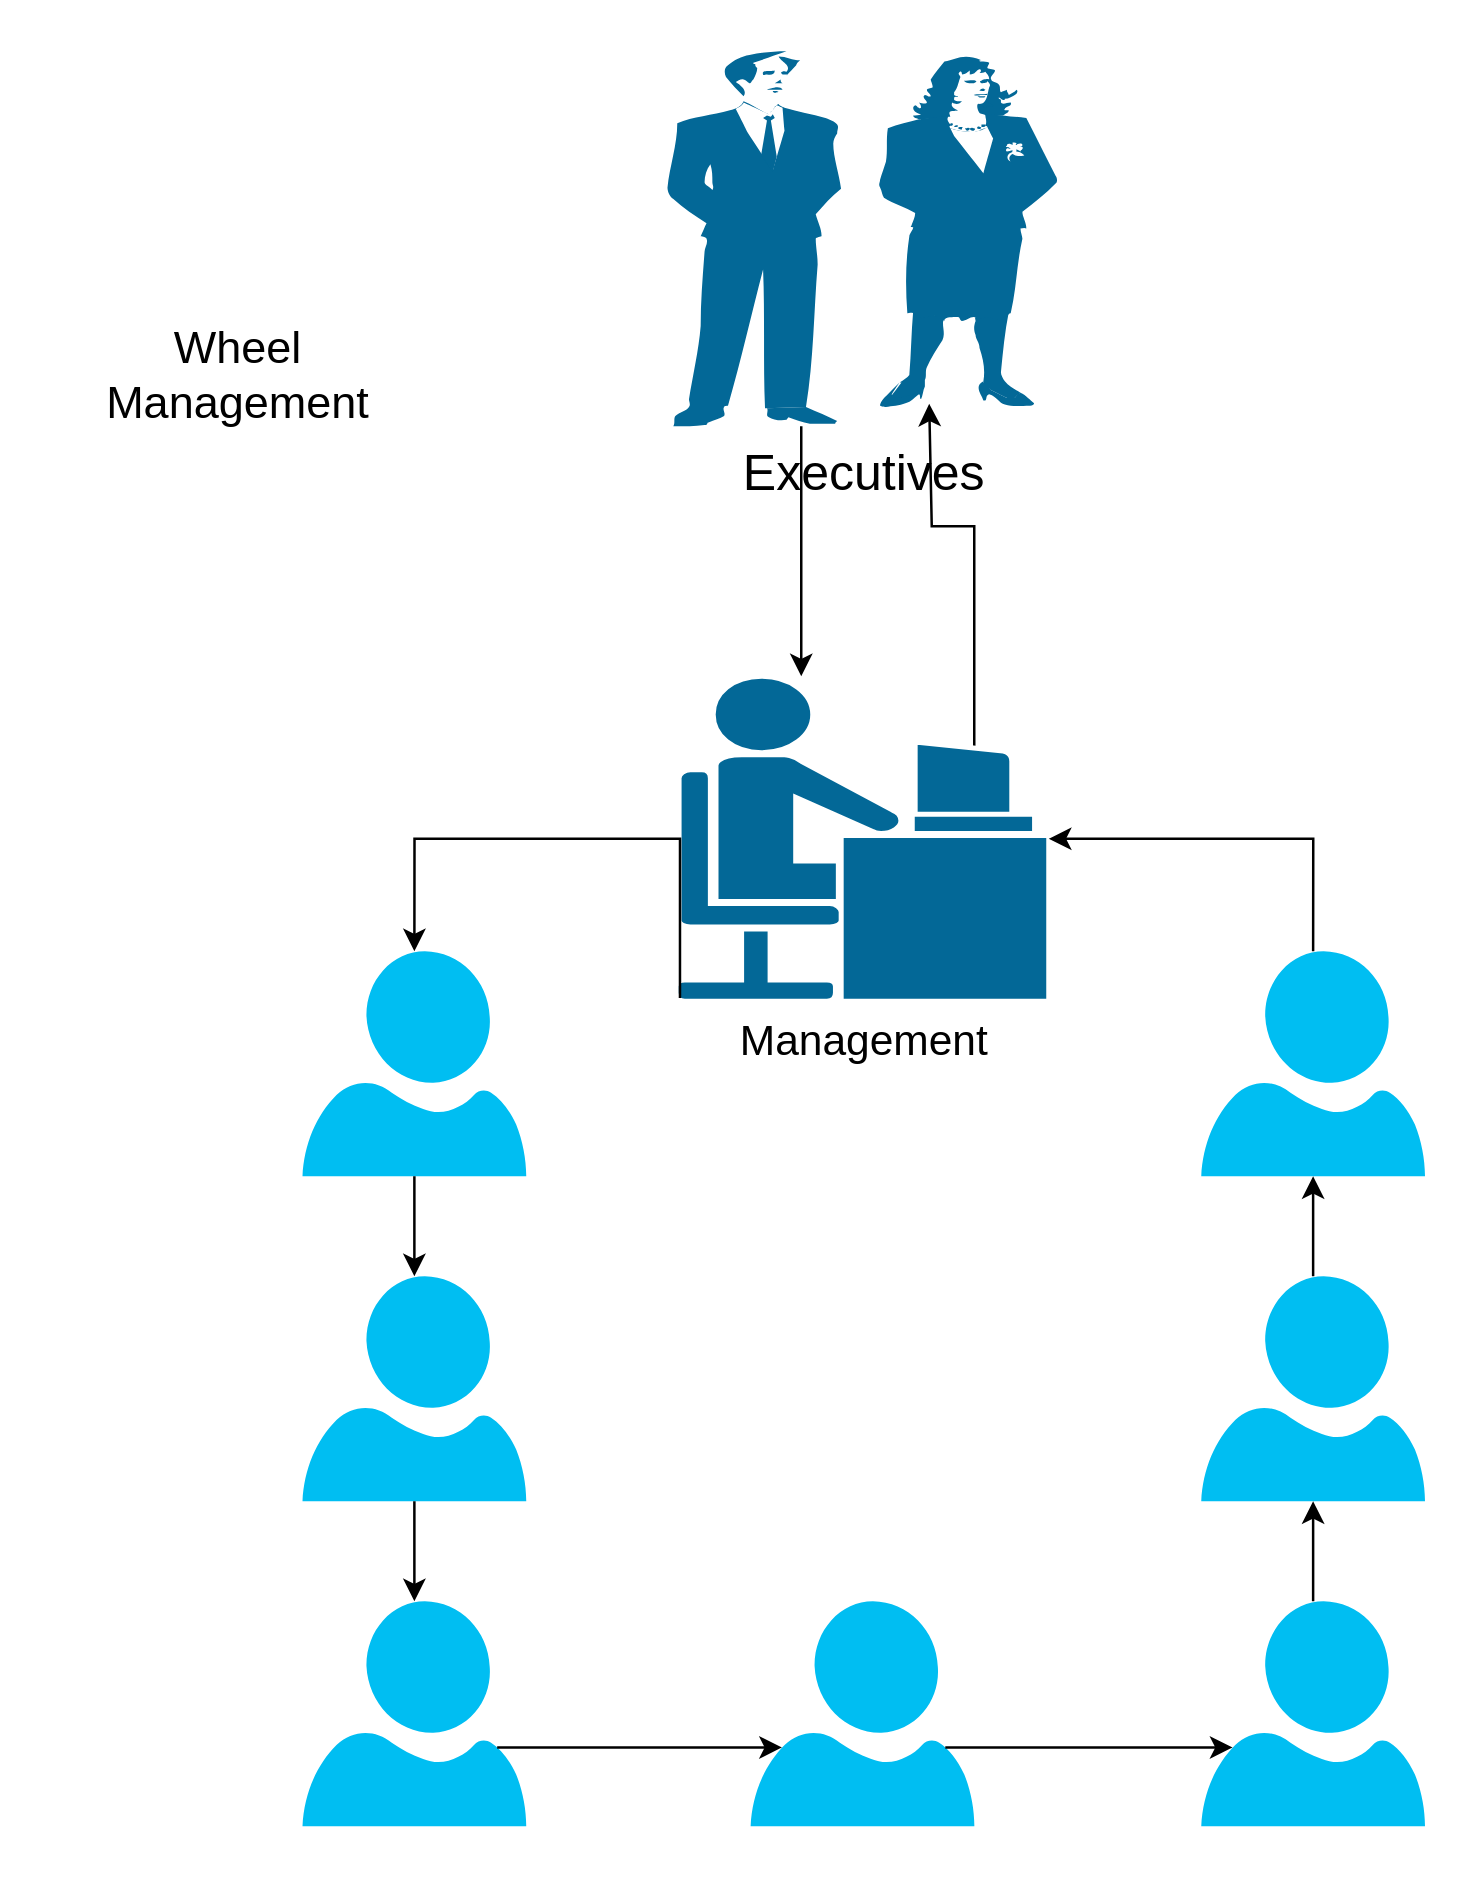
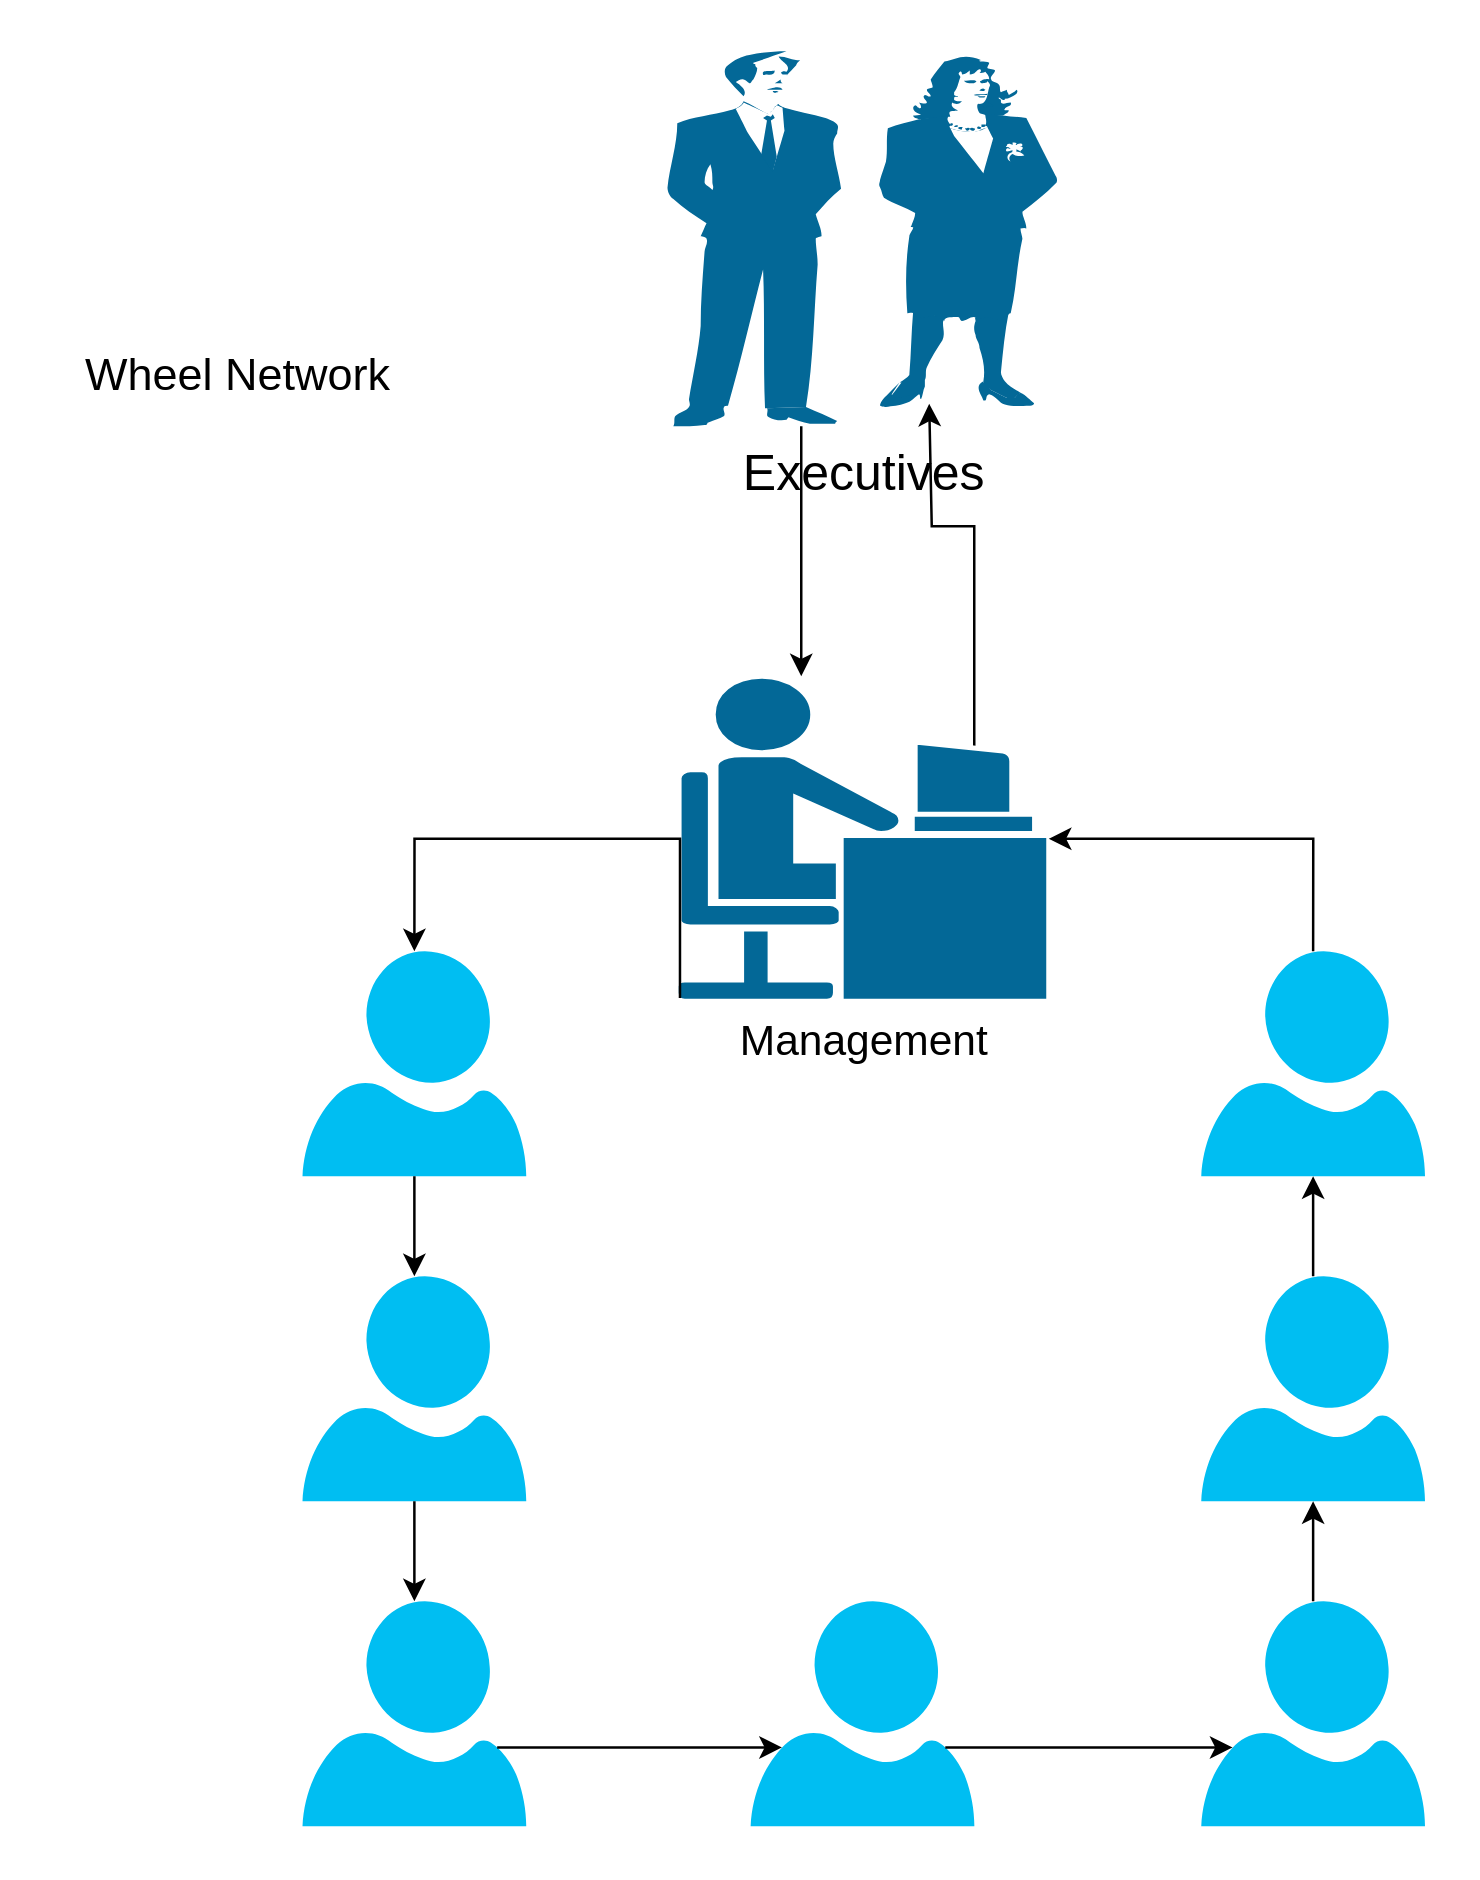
node "Wheel Management": label "Wheel Management" -> "Wheel Network"
